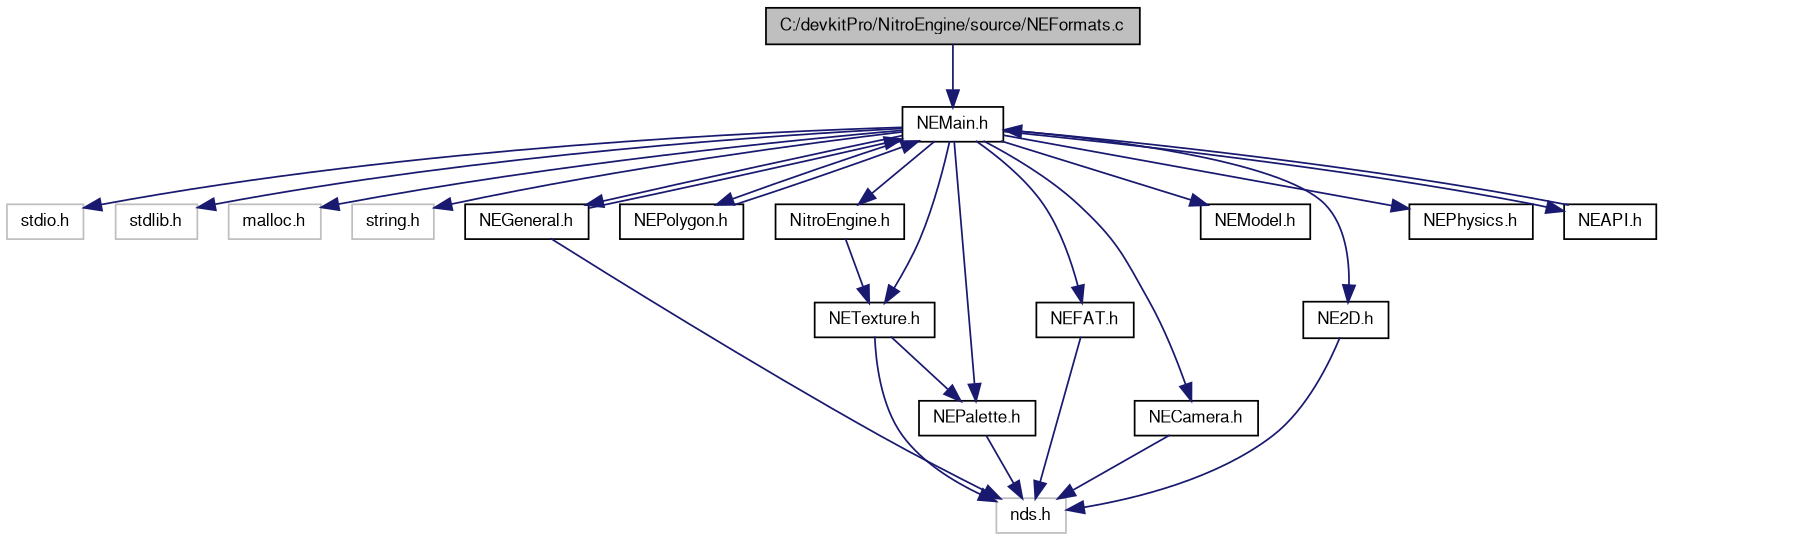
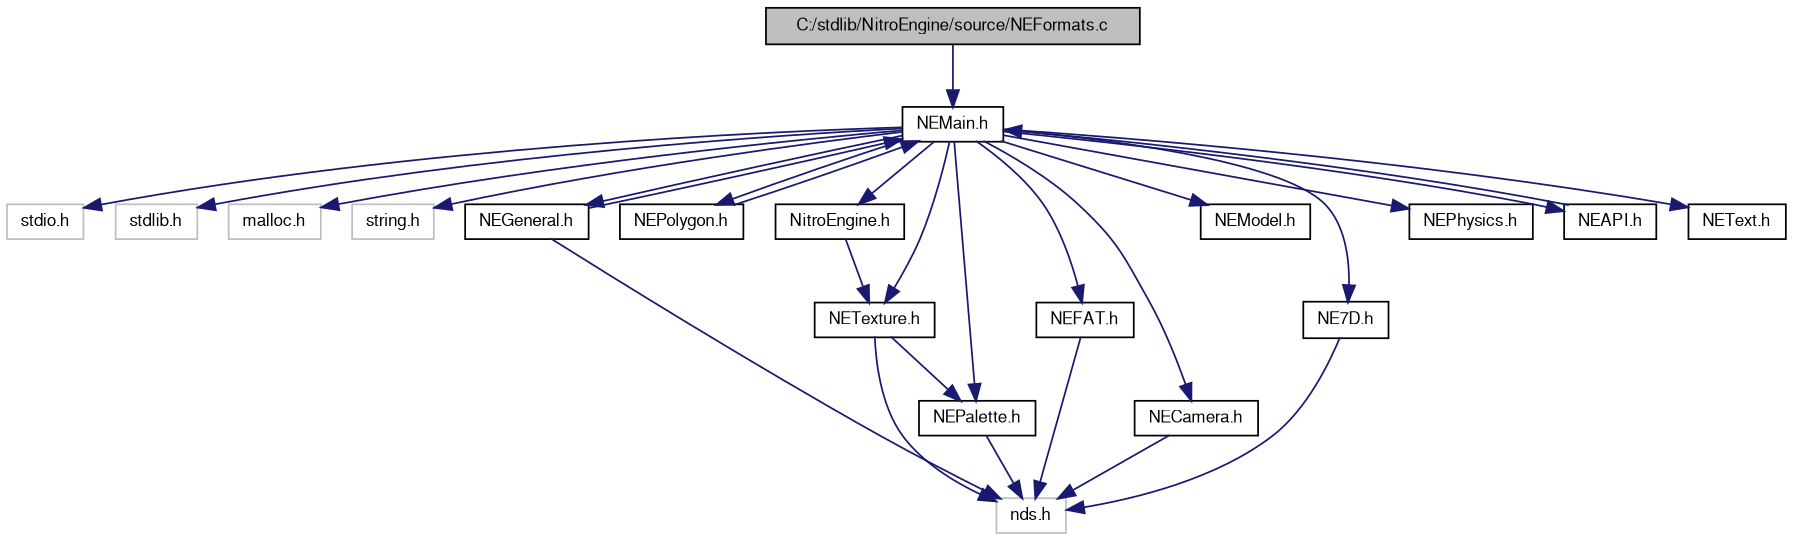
node "C:/devkitPro/NitroEngine/source/NEFormats.c": label "C:/devkitPro/NitroEngine/source/NEFormats.c" -> "C:/stdlib/NitroEngine/source/NEFormats.c"
node "NEText.h": added
node "NE2D.h": label "NE2D.h" -> "NE7D.h"
